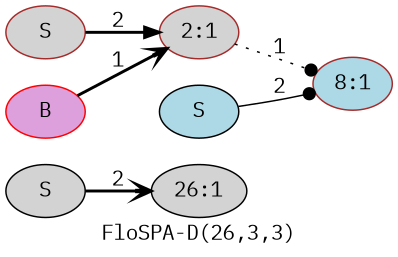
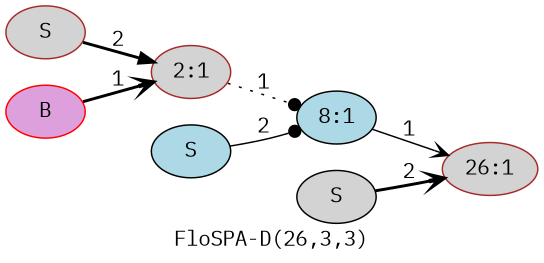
node "8:1": color brown -> black
edge "8:1" -> "26:1": added, label "1"
node "26:1": color black -> brown
